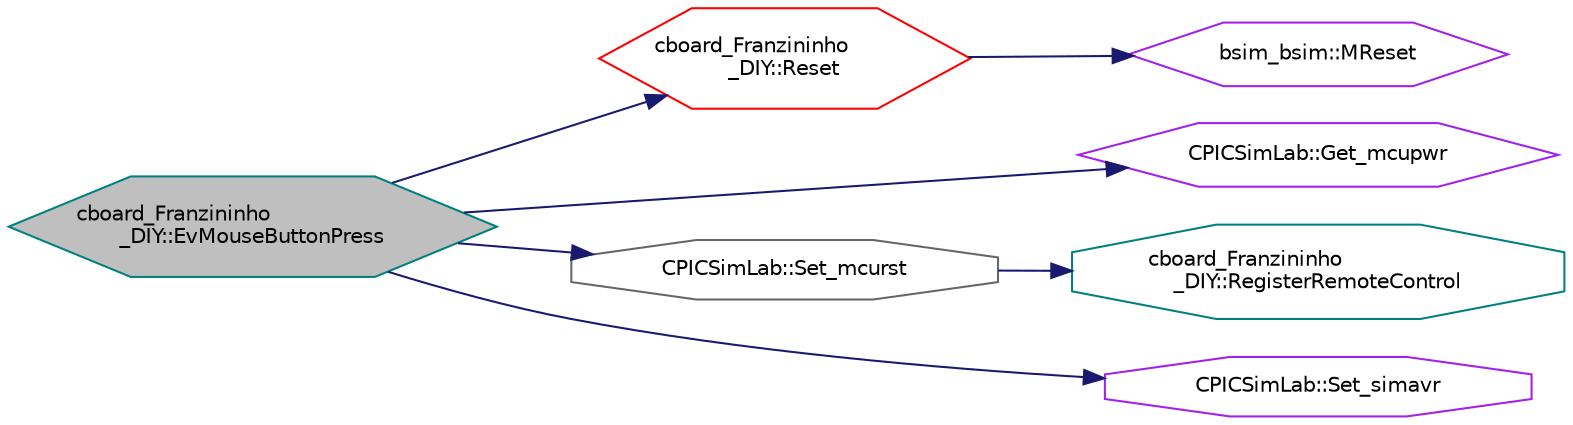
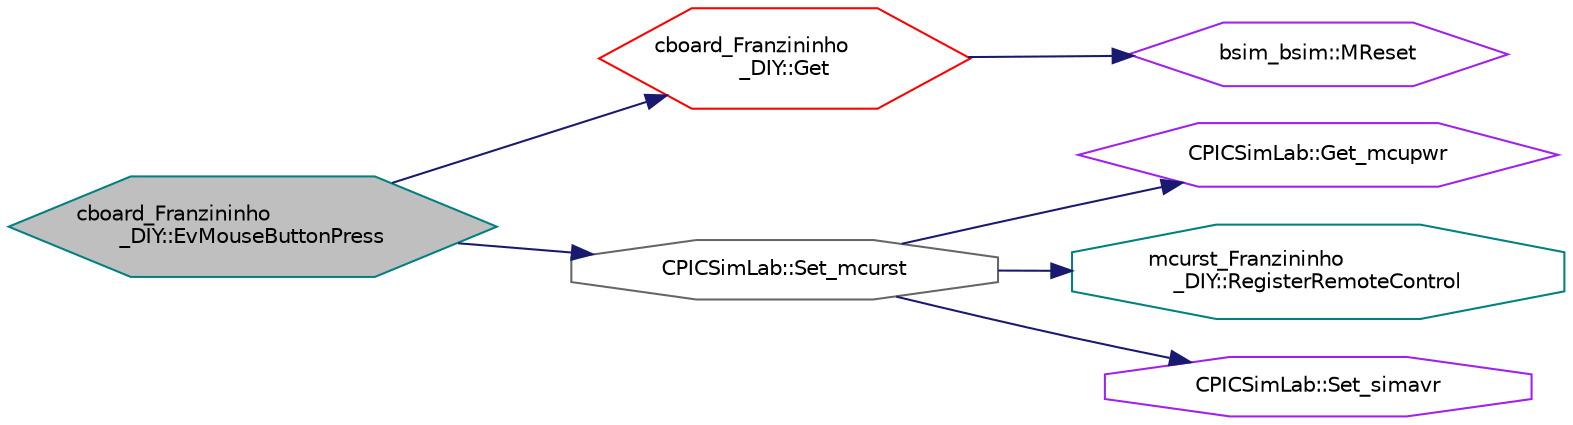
node "cboard_Franzininho _DIY::Reset": label "cboard_Franzininho _DIY::Reset" -> "cboard_Franzininho _DIY::Get"
edge "cboard_Franzininho _DIY::EvMouseButtonPress" -> "CPICSimLab::Get_mcupwr": now "CPICSimLab::Set_mcurst" -> "CPICSimLab::Get_mcupwr"
node "cboard_Franzininho _DIY::RegisterRemoteControl": label "cboard_Franzininho _DIY::RegisterRemoteControl" -> "mcurst_Franzininho _DIY::RegisterRemoteControl"
edge "cboard_Franzininho _DIY::EvMouseButtonPress" -> "CPICSimLab::Set_simavr": now "CPICSimLab::Set_mcurst" -> "CPICSimLab::Set_simavr"
